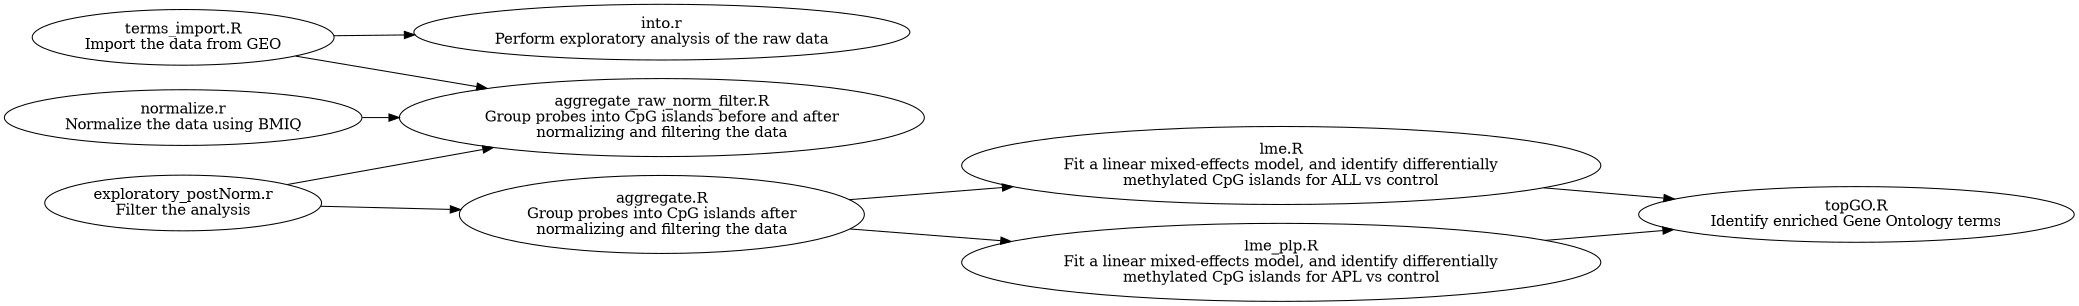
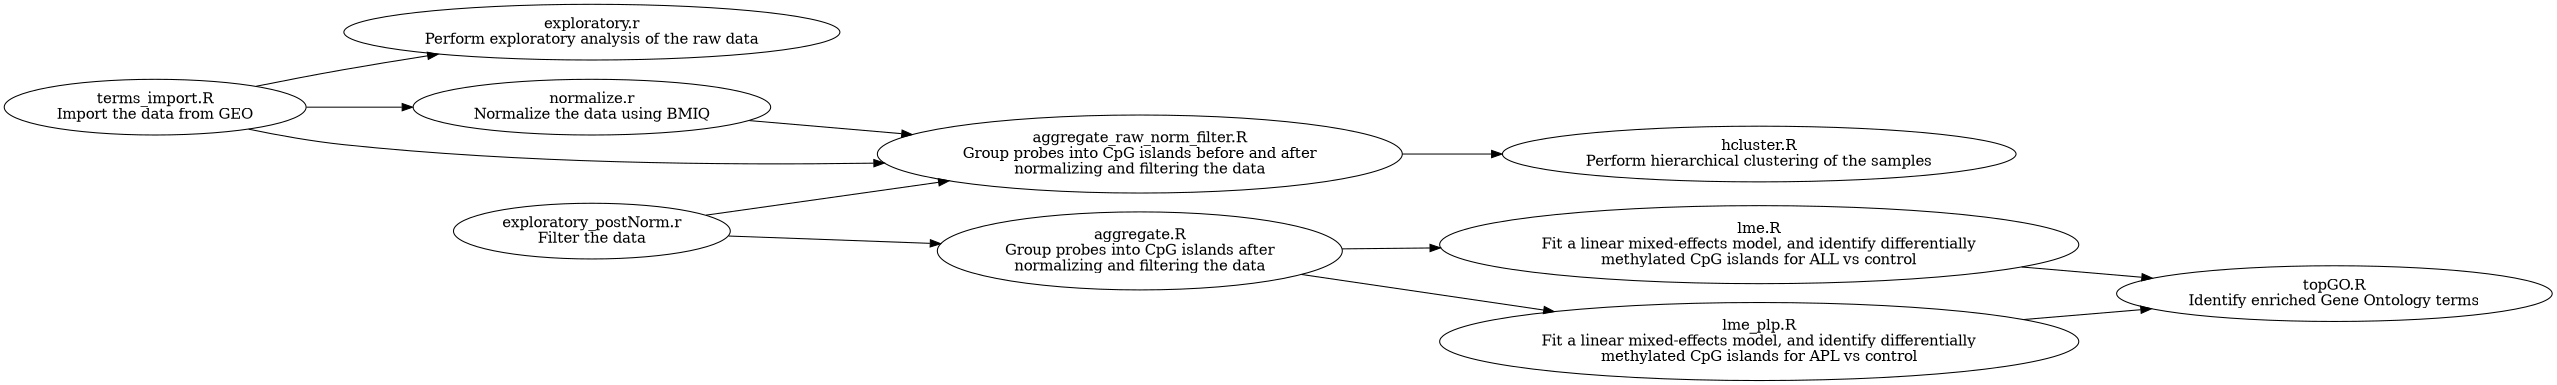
node "into.r Perform exploratory analysis of the raw data": label "into.r Perform exploratory analysis of the raw data" -> "exploratory.r Perform exploratory analysis of the raw data"
edge "terms_import.R Import the data from GEO" -> "normalize.r Normalize the data using BMIQ": added
node "hcluster.R Perform hierarchical clustering of the samples": added
node "exploratory_postNorm.r Filter the analysis": label "exploratory_postNorm.r Filter the analysis" -> "exploratory_postNorm.r Filter the data"
